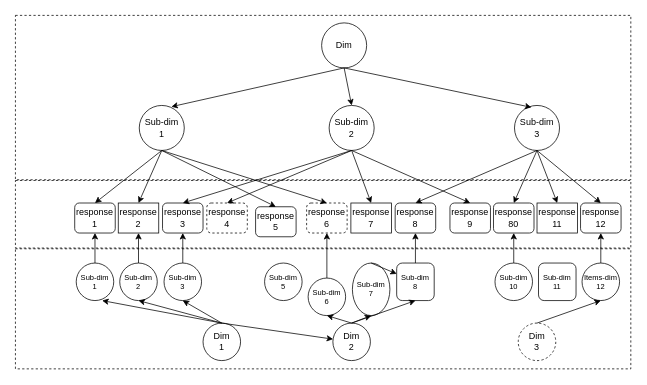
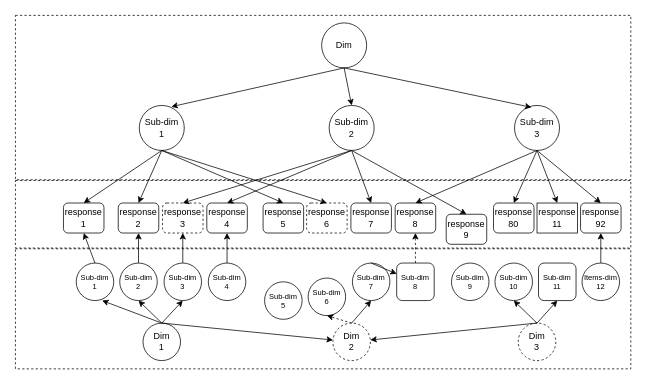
node "response 1": moved (95, 218) -> (84, 218)
node "response 2": shape rectangle -> rounded rectangle
node "response 3": style solid -> dashed
node "response 4": style dashed -> solid
node "response 7": shape rectangle -> rounded rectangle
node "response 9": moved (470, 218) -> (466, 229)
node "response 12": label "response 12" -> "response 92"
node "response 5": moved (276, 222) -> (283, 218)
edge "Sub-dim 6" -> "response 6": removed
edge "Sub-dim 8" -> "response 8": style solid -> dashed
edge "Sub-dim 10" -> "response 80": removed
edge "Sub-dim 4" -> "response 4": added
node "Sub-dim 4": added
node "Sub-dim 5": moved (283, 282) -> (283, 300)
node "Sub-dim 9": added
node "Sub-dim 7": size 38x53 -> 38x38
edge "Dim 2" -> "Sub-dim 8": removed
edge "Dim 3" -> "Items-dim 12": now "Dim 3" -> "Dim 2"
edge "Dim 3" -> "Sub-dim 11": added
edge "Dim 3" -> "Sub-dim 10": added
edge "Dim 2" -> "Sub-dim 6": style solid -> dashed
node "Dim 1": moved (222, 342) -> (162, 342)
node "Dim 2": style solid -> dashed
